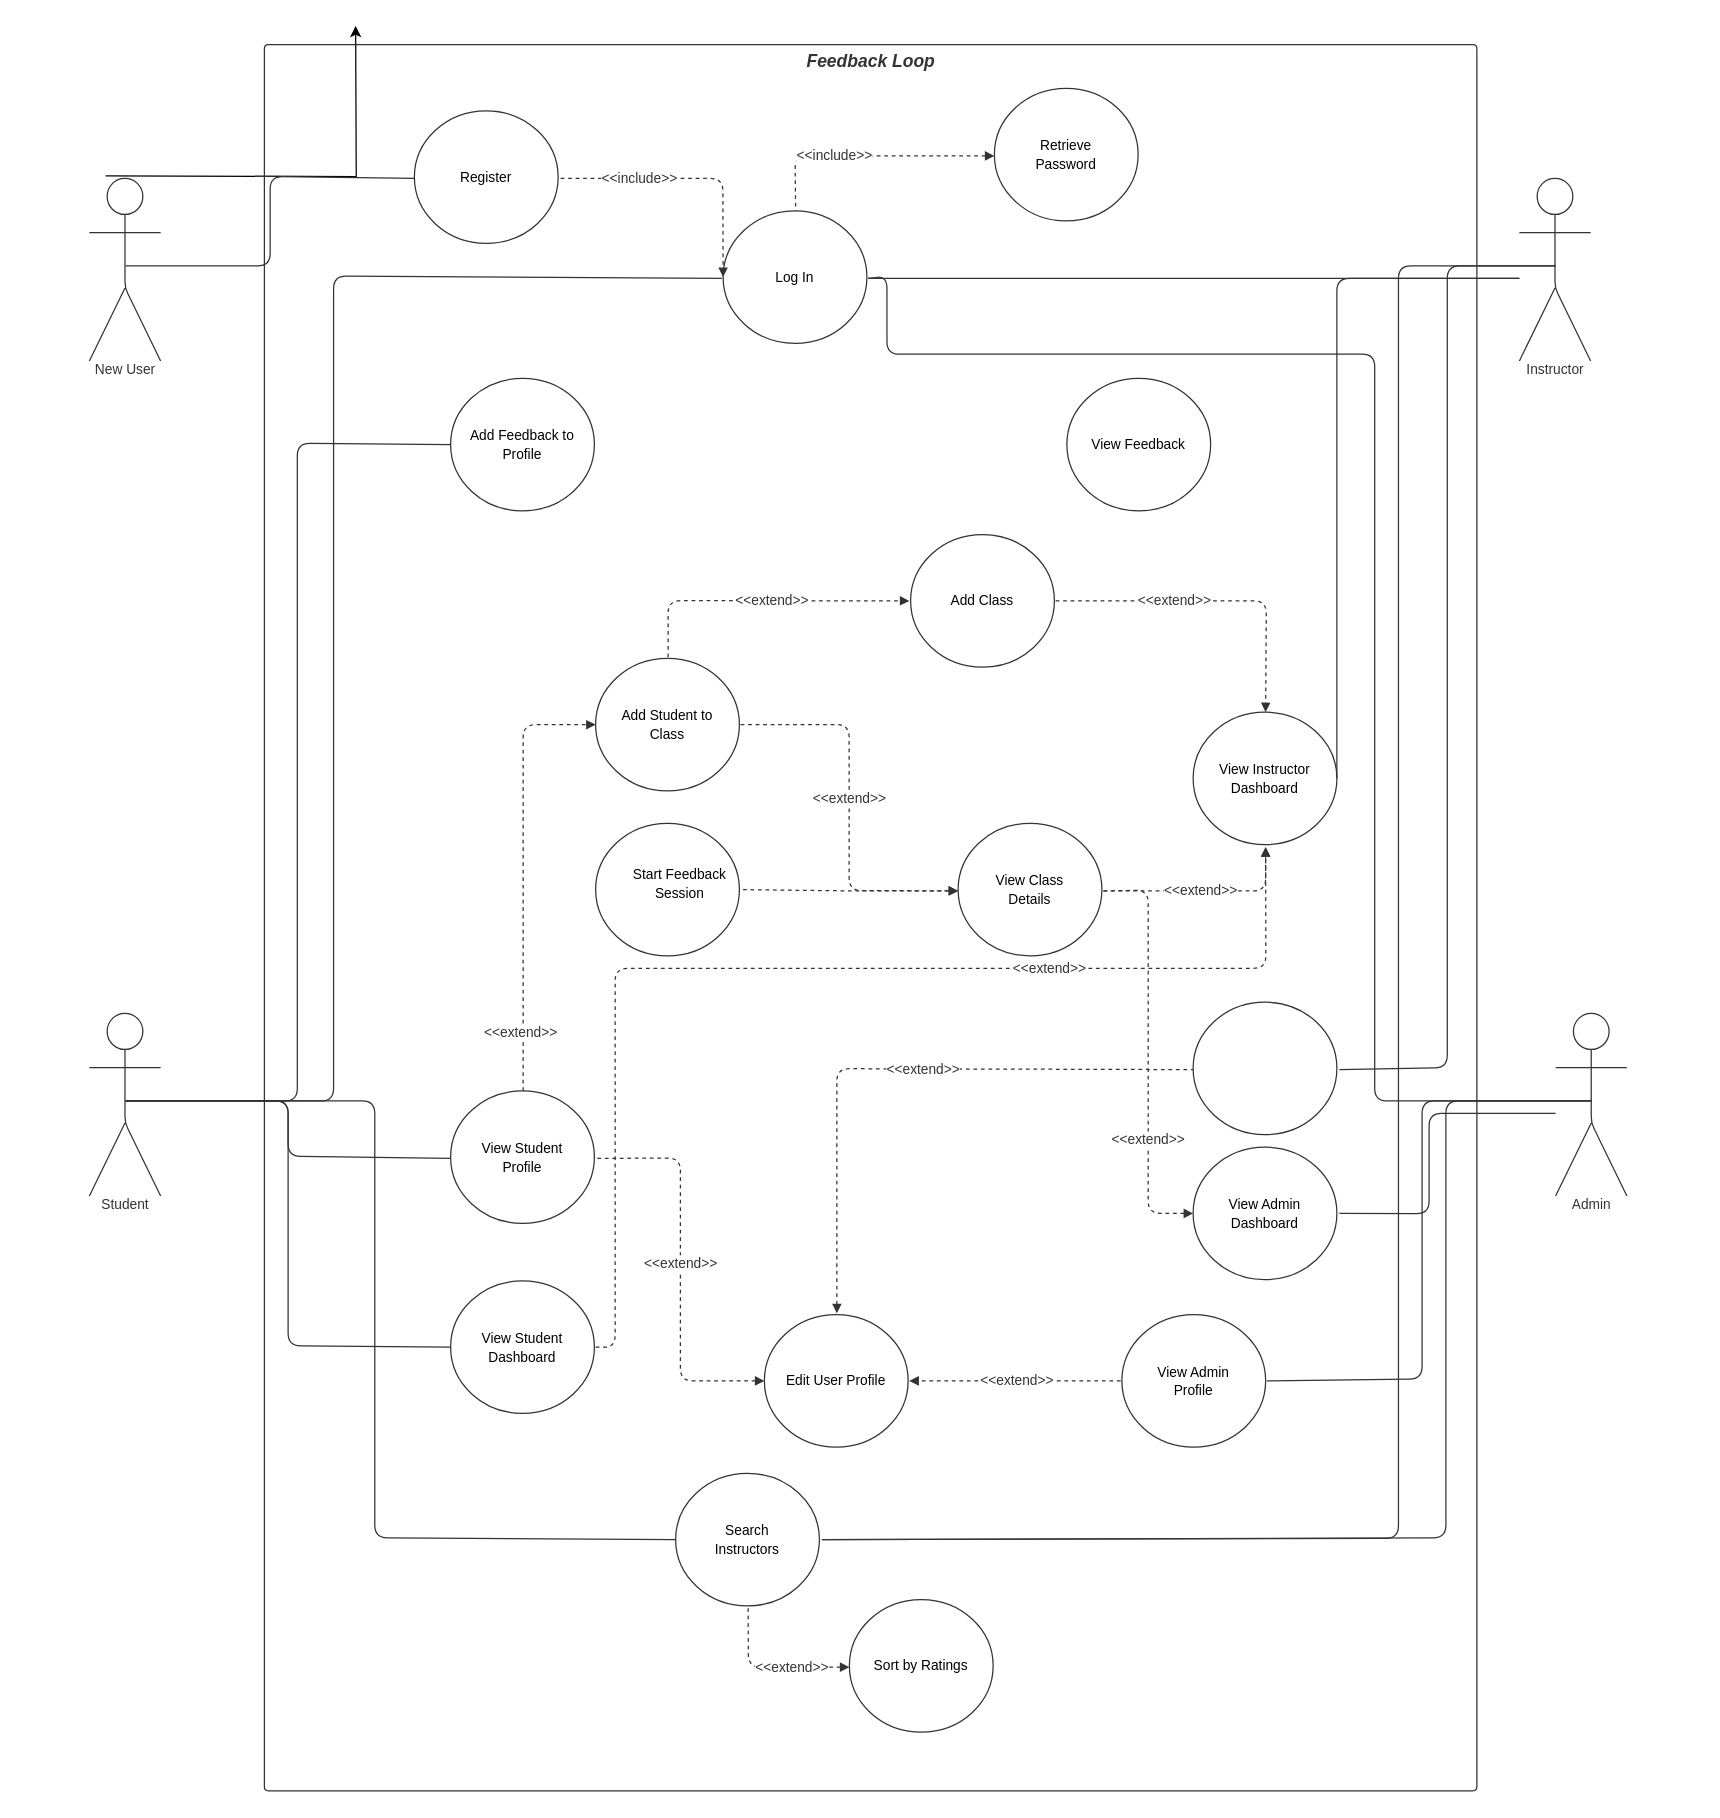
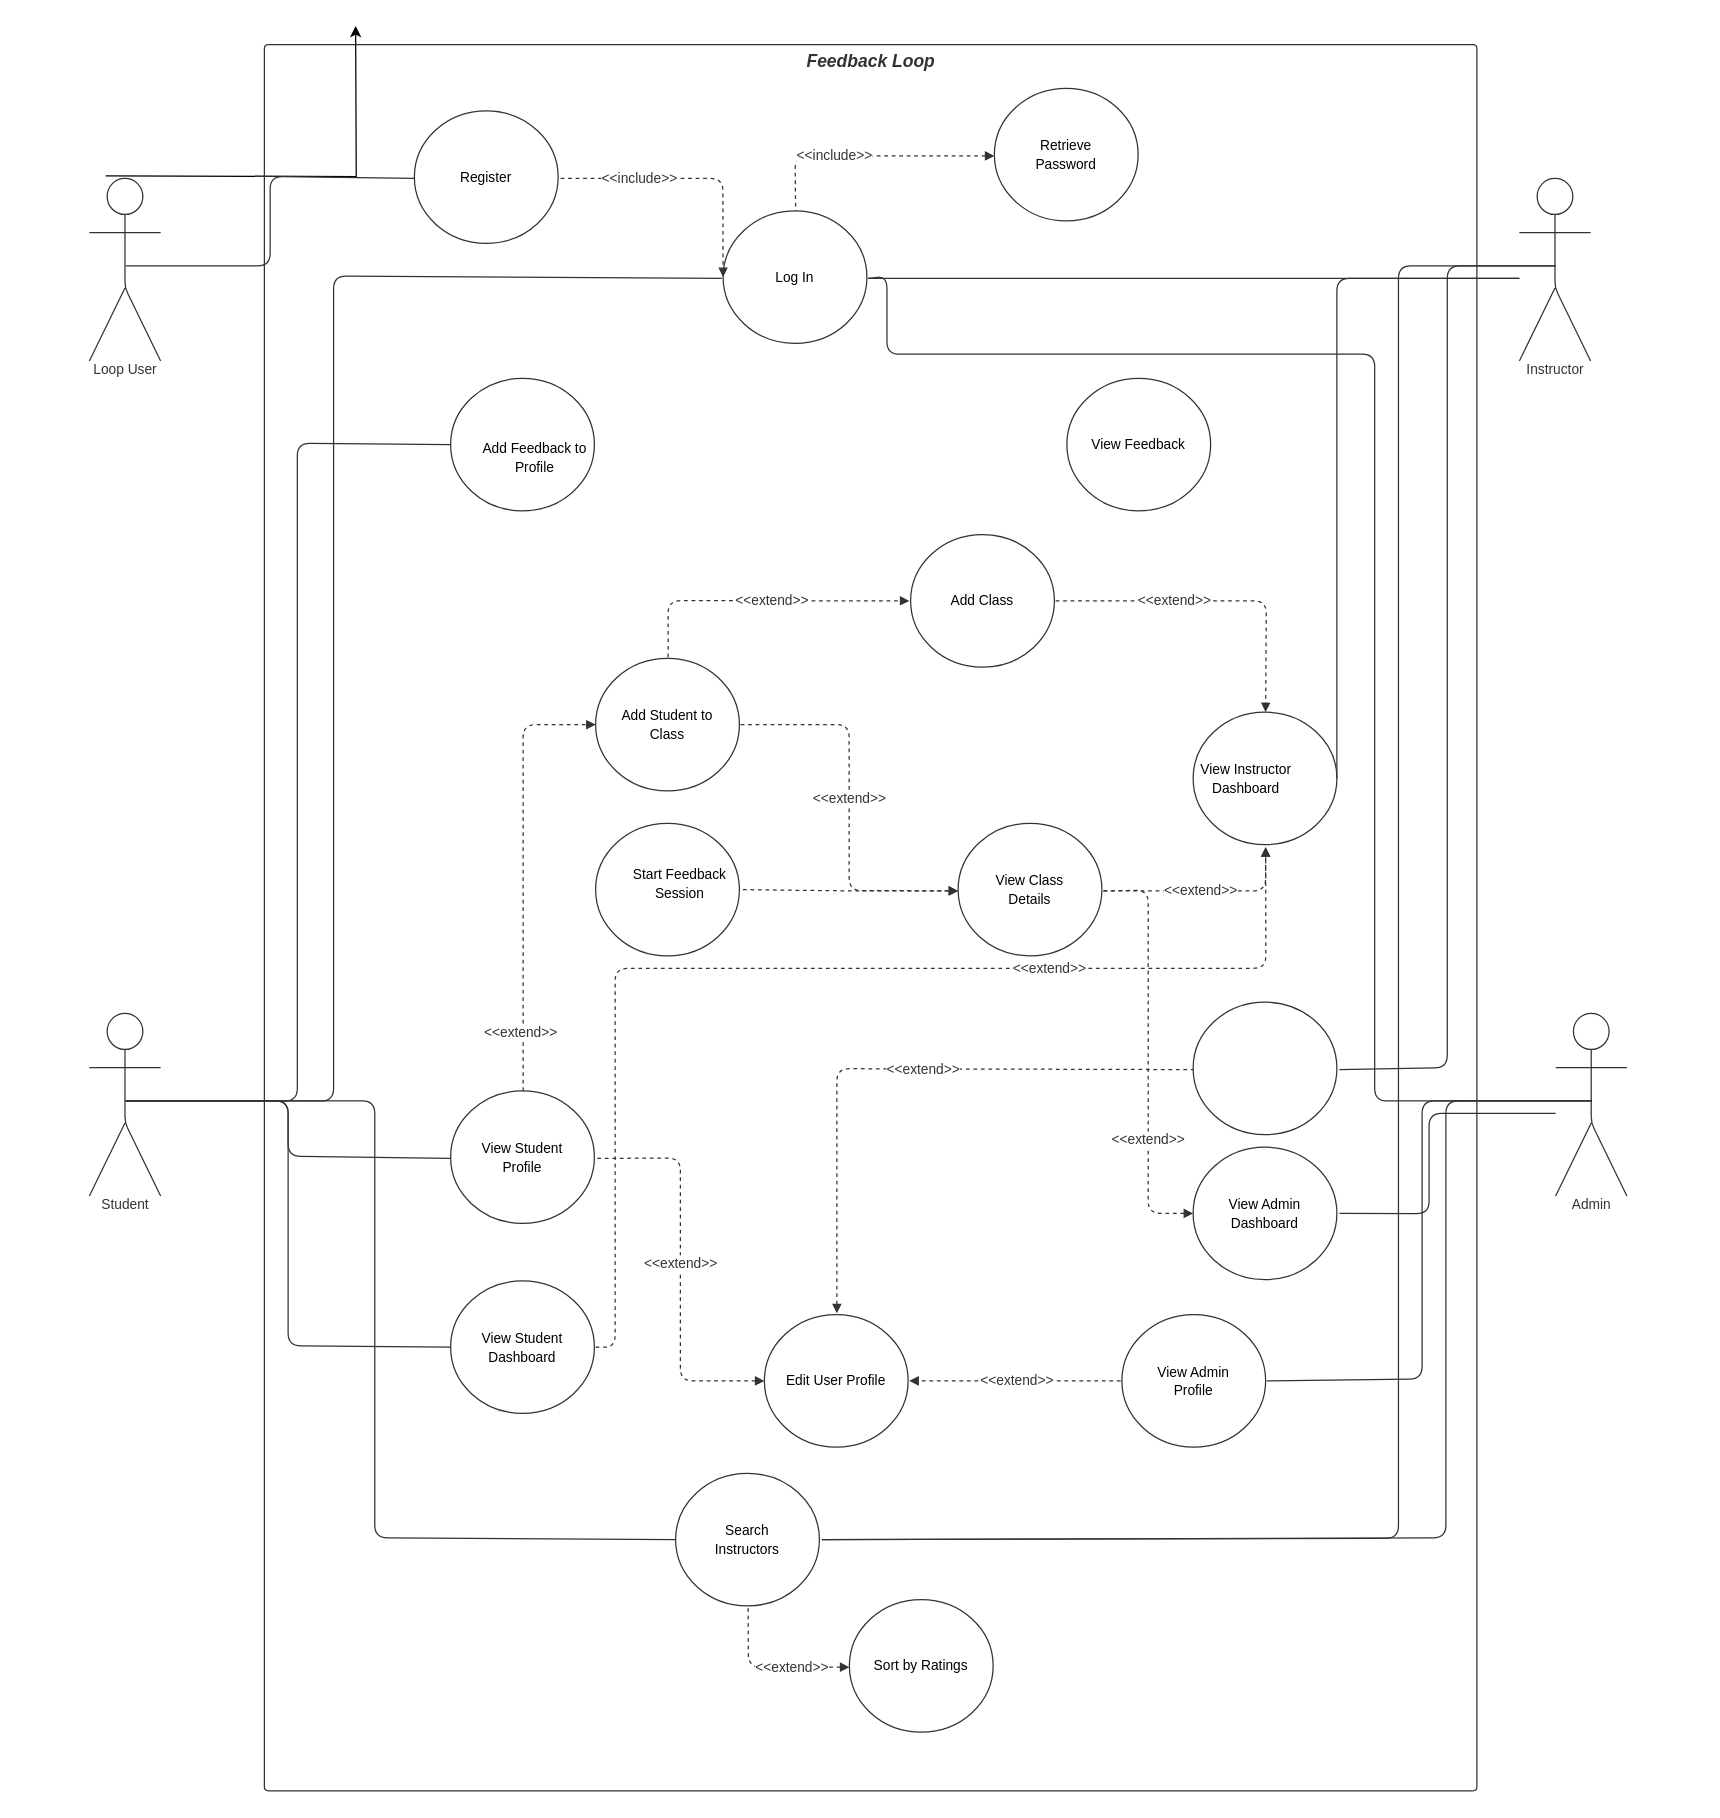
node "New User": label "New User" -> "Loop User"
node "Add Feedback to Profile": moved (523, 444) -> (536, 457)
node "View Instructor Dashboard": moved (1266, 778) -> (1247, 778)
